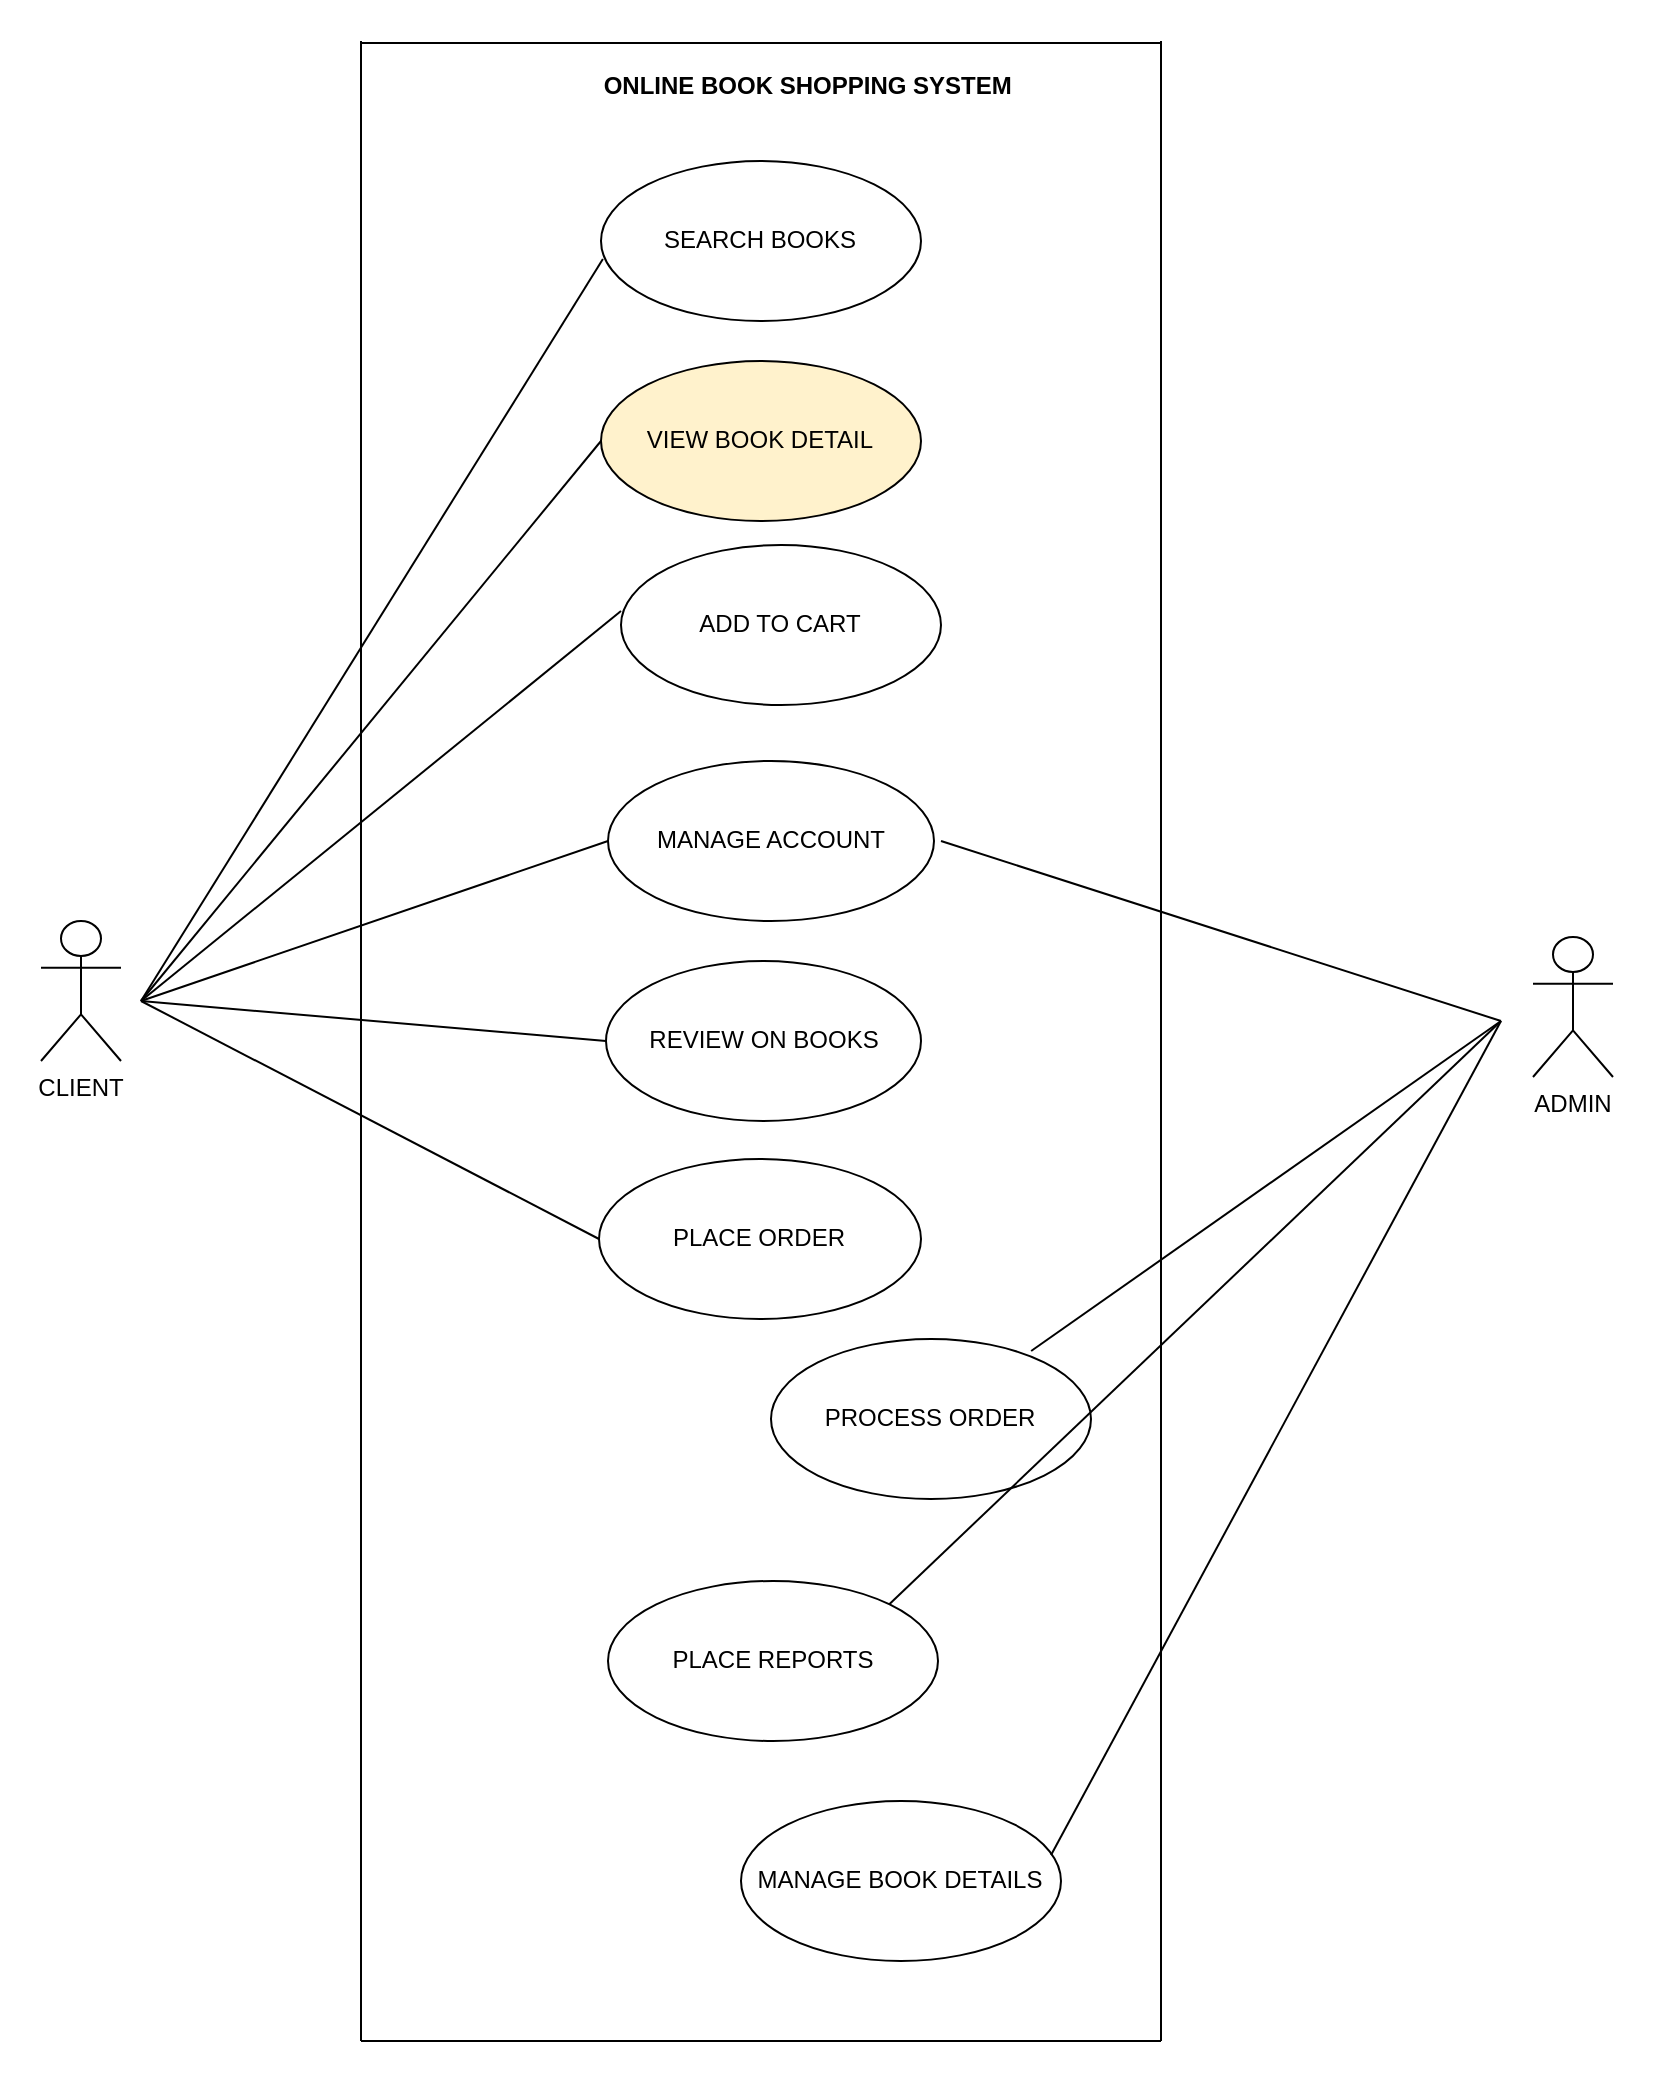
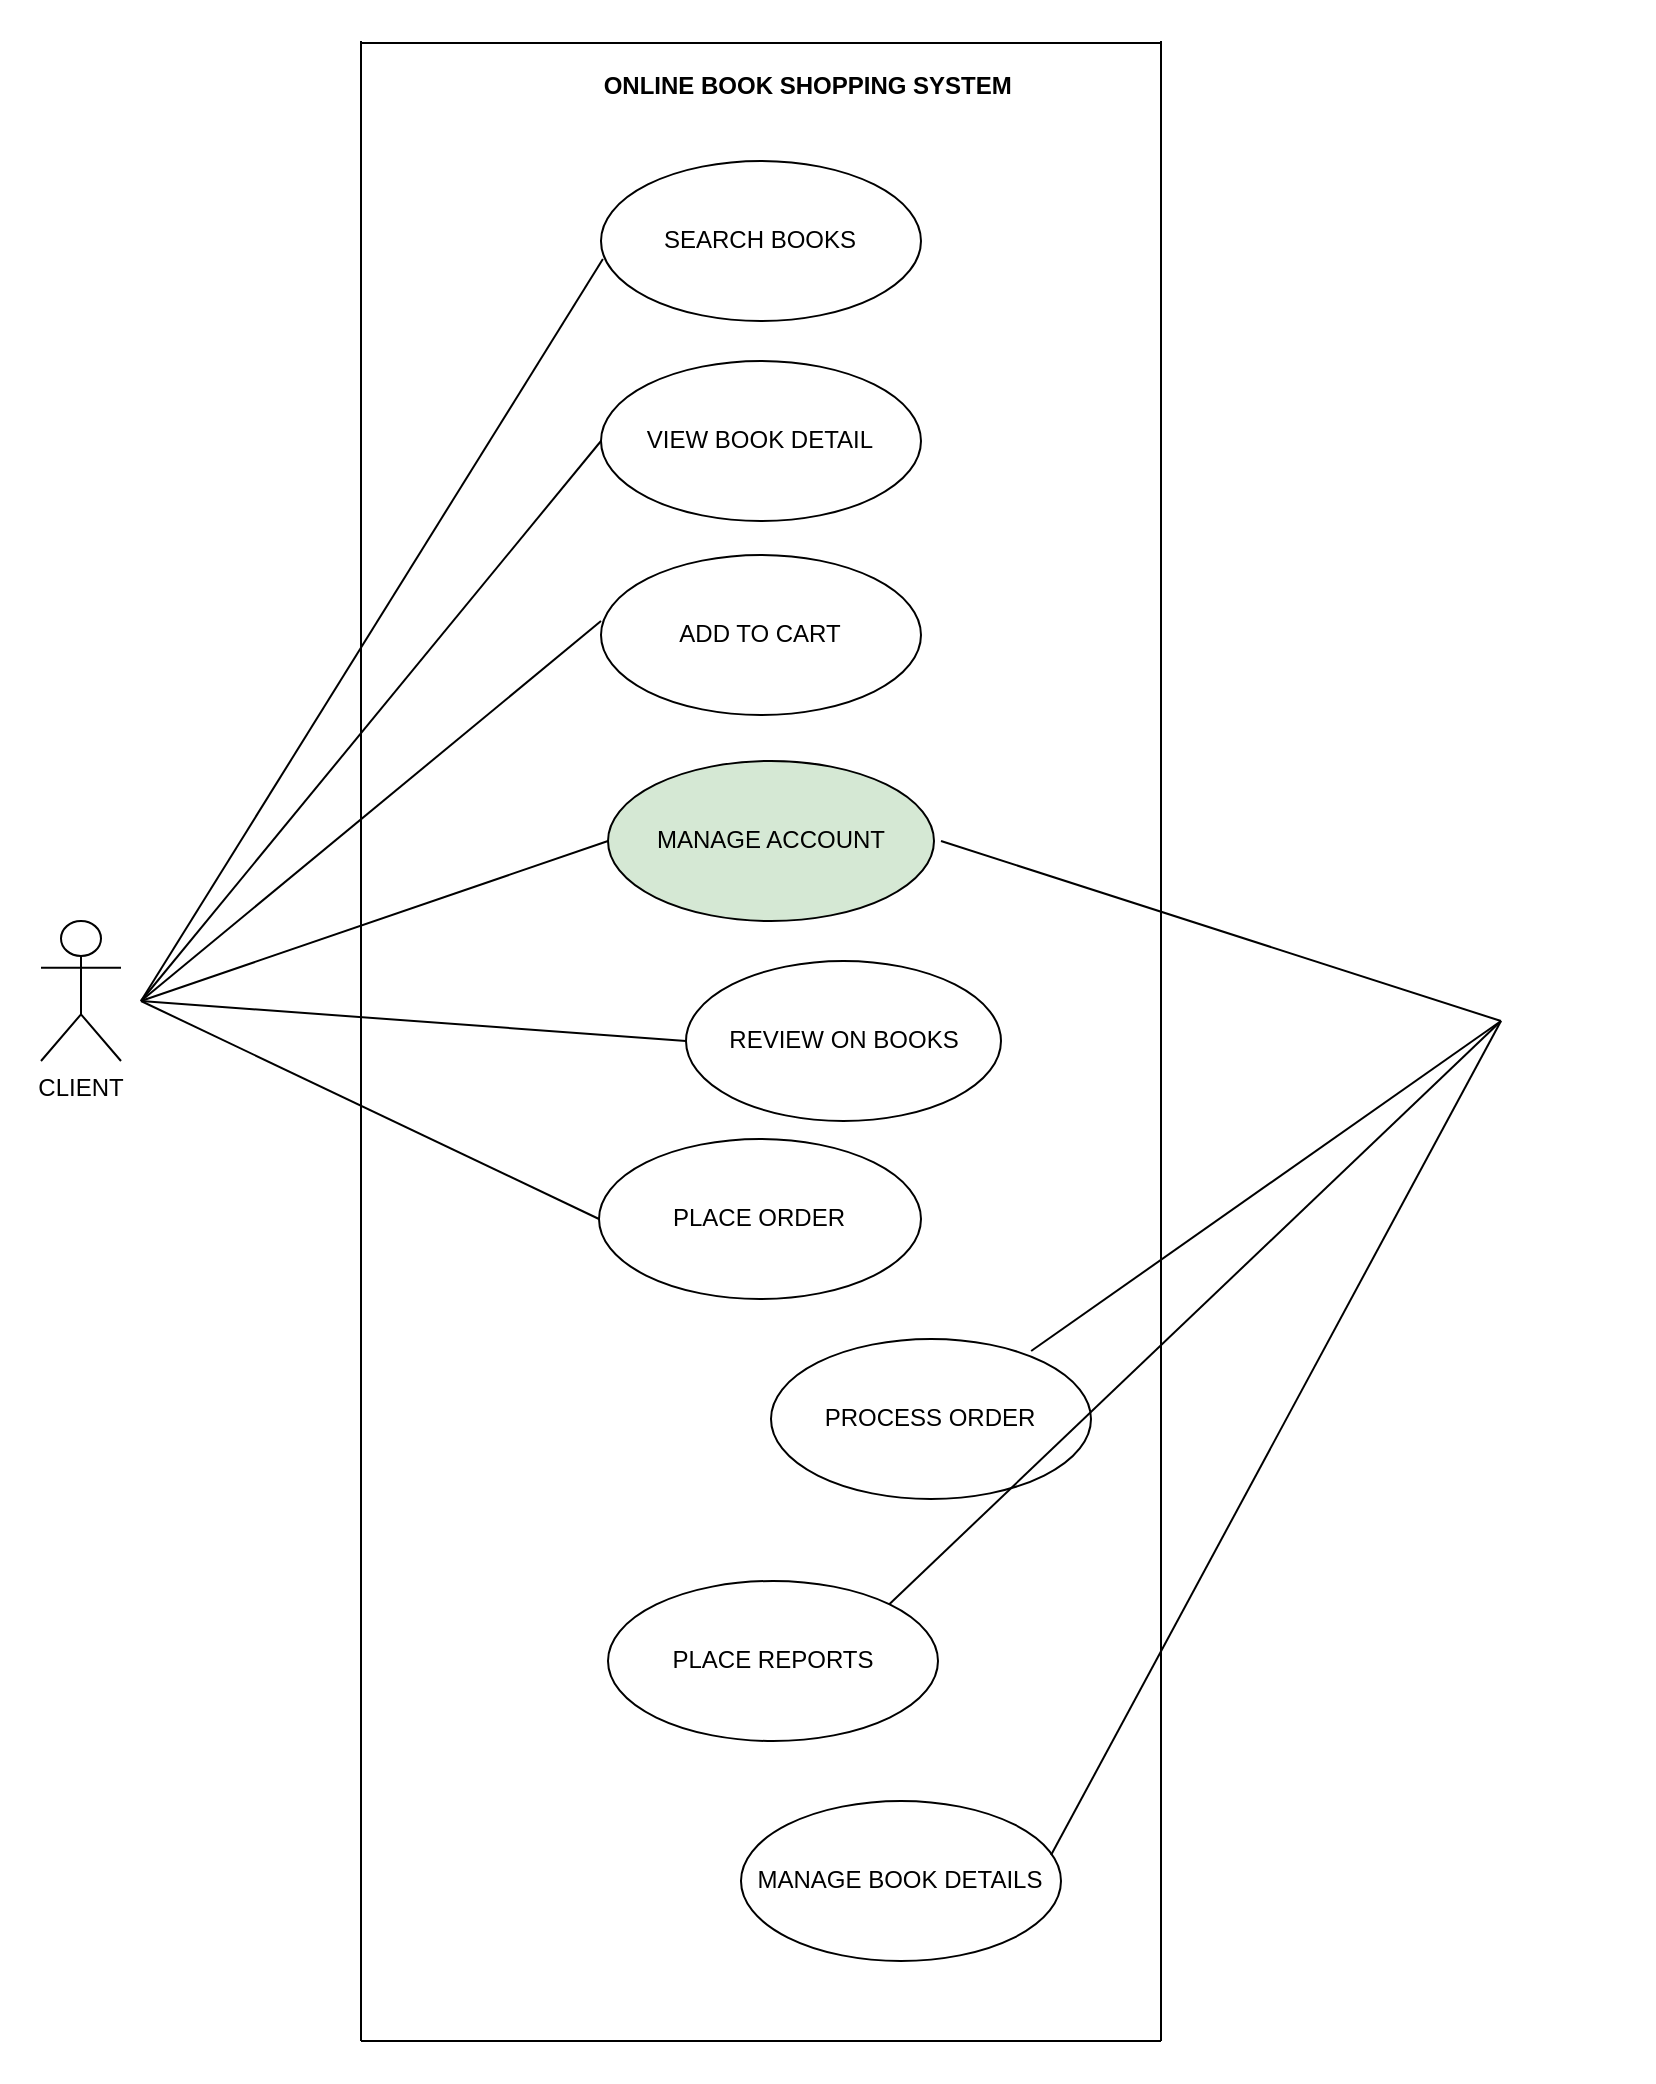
node "VIEW BOOK DETAIL": fillcolor #fff2cc -> #ffffff
node "ADD TO CART": moved (781, 625) -> (761, 635)
node "MANAGE ACCOUNT": fillcolor #ffffff -> #d5e8d4
node "ADMIN": removed
node "REVIEW ON BOOKS": moved (764, 1041) -> (844, 1041)
node "PLACE ORDER": moved (760, 1239) -> (760, 1219)
